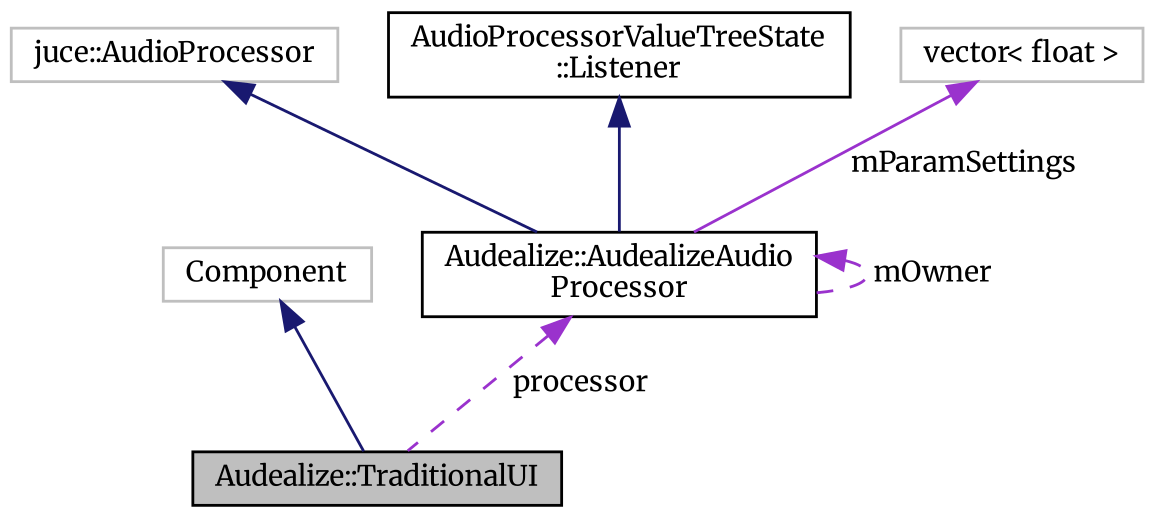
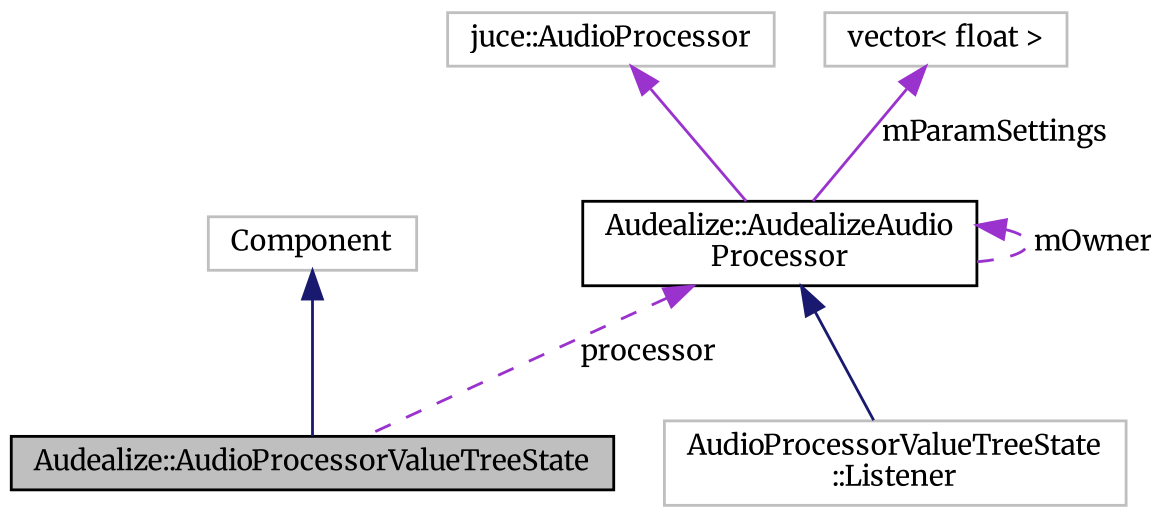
node "AudioProcessorValueTreeState ::Listener": color black -> grey75
edge "Audealize::AudealizeAudio Processor" -> "juce::AudioProcessor": color midnightblue -> darkorchid3
edge "Audealize::AudealizeAudio Processor" -> "AudioProcessorValueTreeState ::Listener": reversed
node "Audealize::TraditionalUI": label "Audealize::TraditionalUI" -> "Audealize::AudioProcessorValueTreeState"
